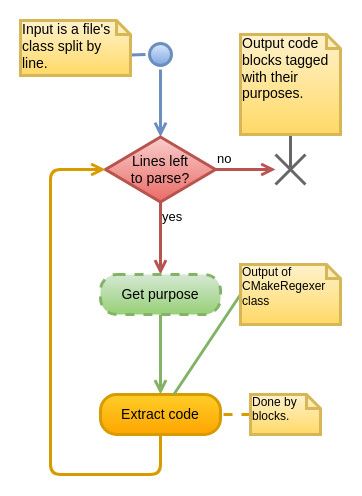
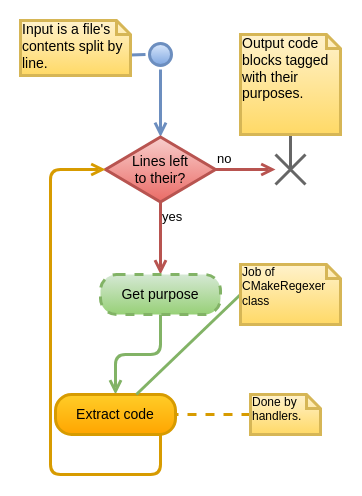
node "Input is a file's class split by line.": label "Input is a file's class split by line." -> "Input is a file's contents split by line."
node "Lines left to parse?": label "Lines left to parse?" -> "Lines left to their?"
node "Output of CMakeRegexer class": label "Output of CMakeRegexer class" -> "Job of CMakeRegexer class"
node "Done by blocks.": label "Done by blocks." -> "Done by handlers."
node "Extract code": moved (161, 415) -> (116, 415)
